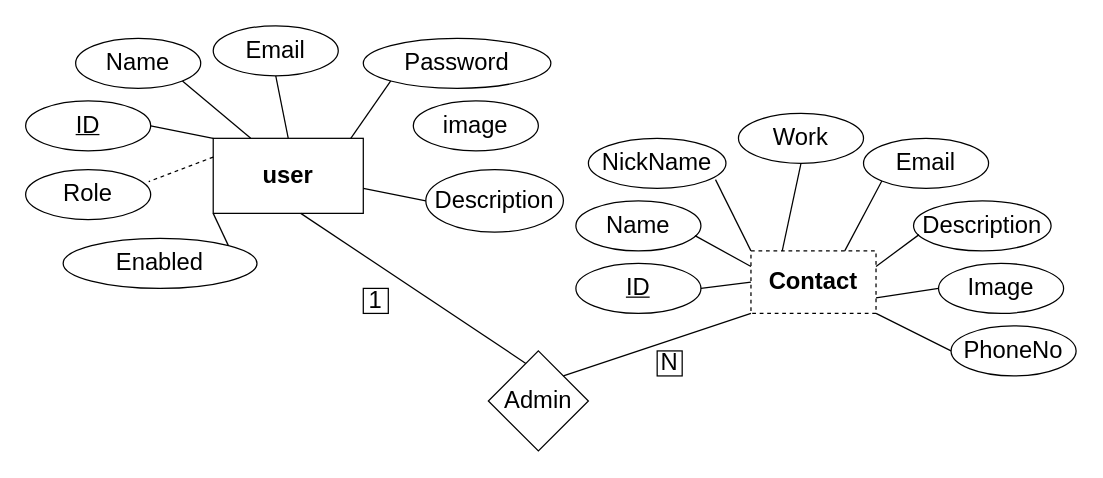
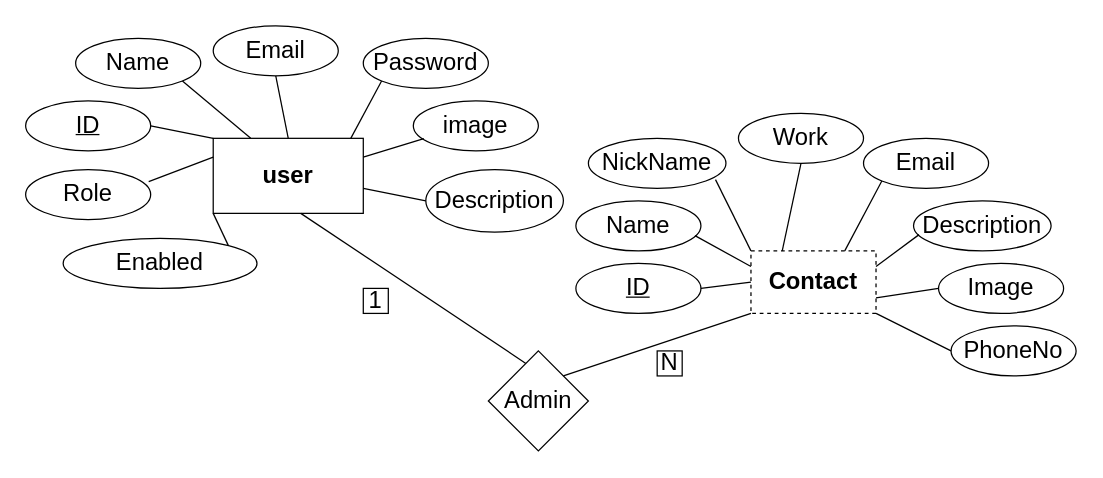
node "Password": size 188x50 -> 125x50
edge "image" -- "user": added
edge "user" -- "Role": style dashed -> solid
